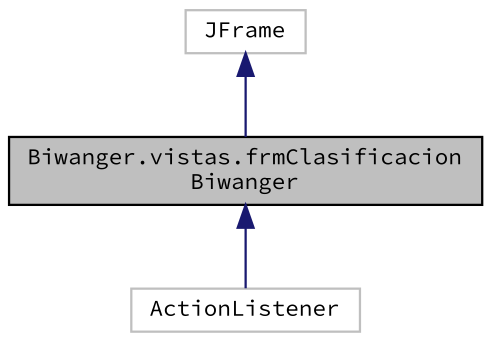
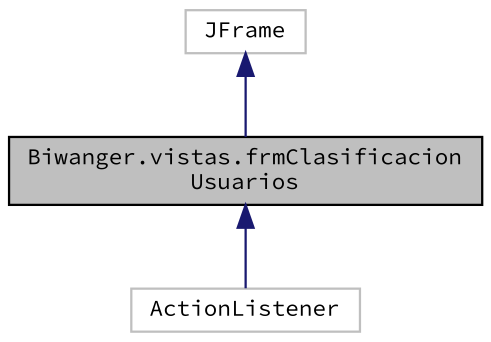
node "Biwanger.vistas.frmClasificacion Biwanger": label "Biwanger.vistas.frmClasificacion Biwanger" -> "Biwanger.vistas.frmClasificacion Usuarios"
